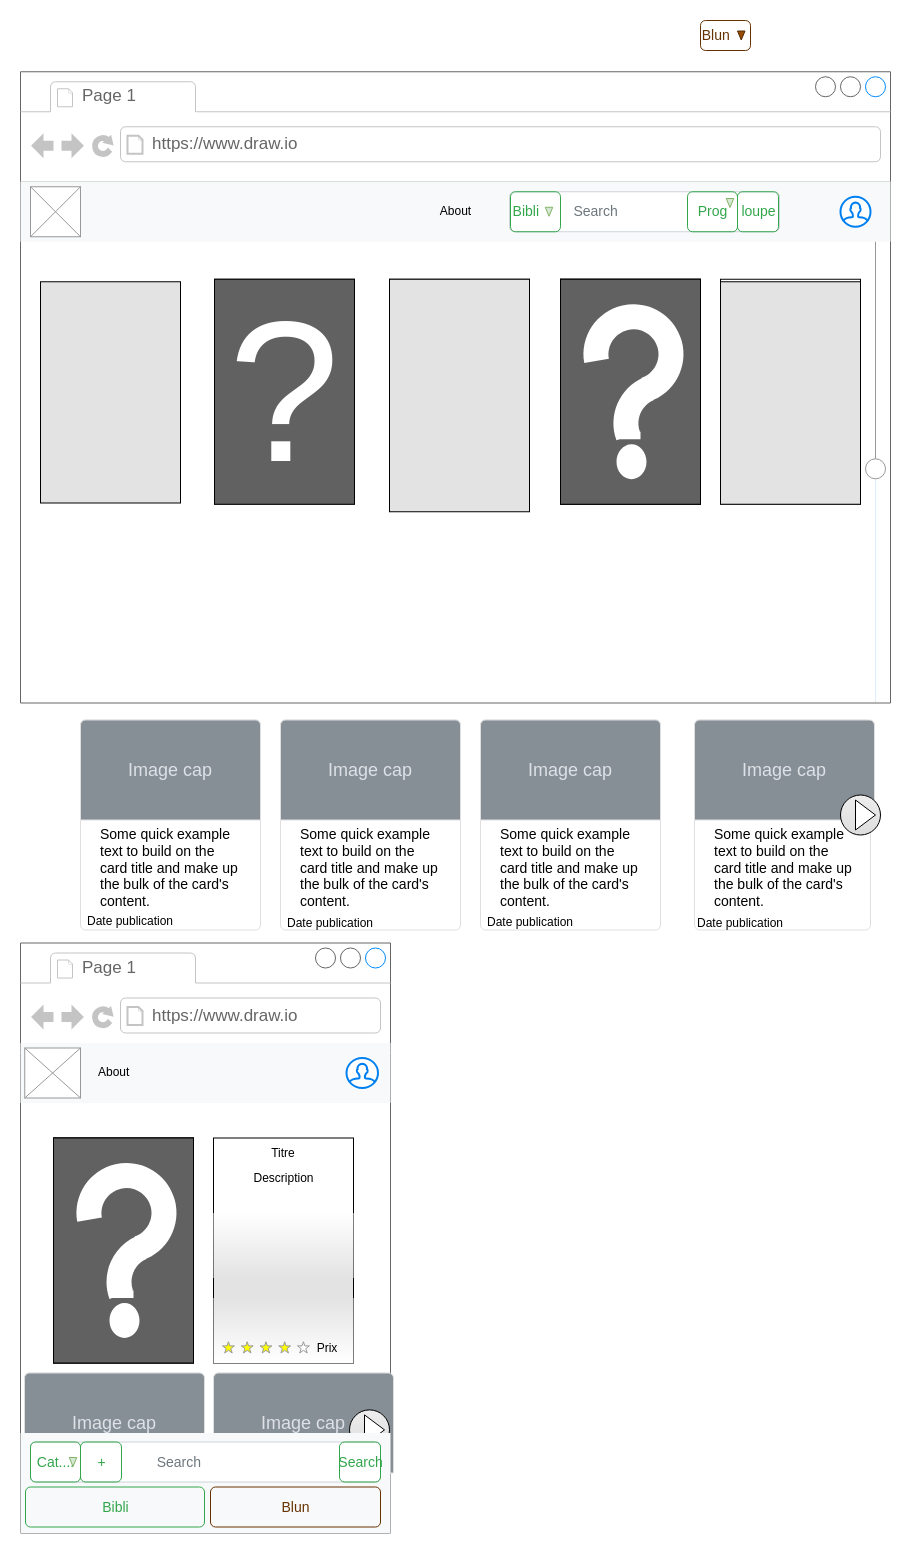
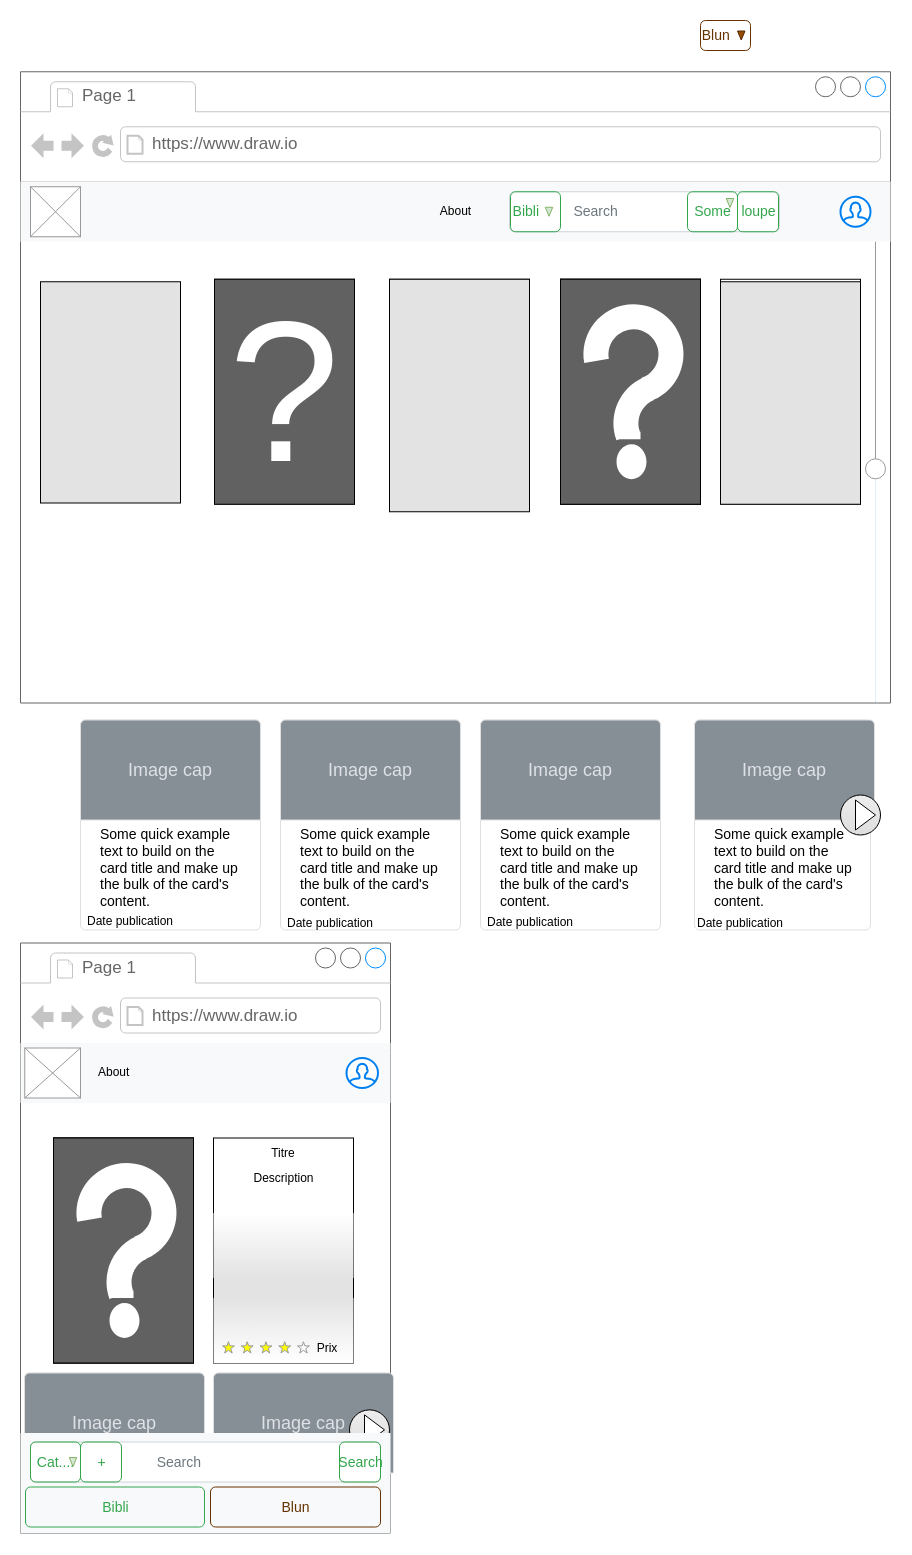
node "Prog": label "Prog" -> "Some"
